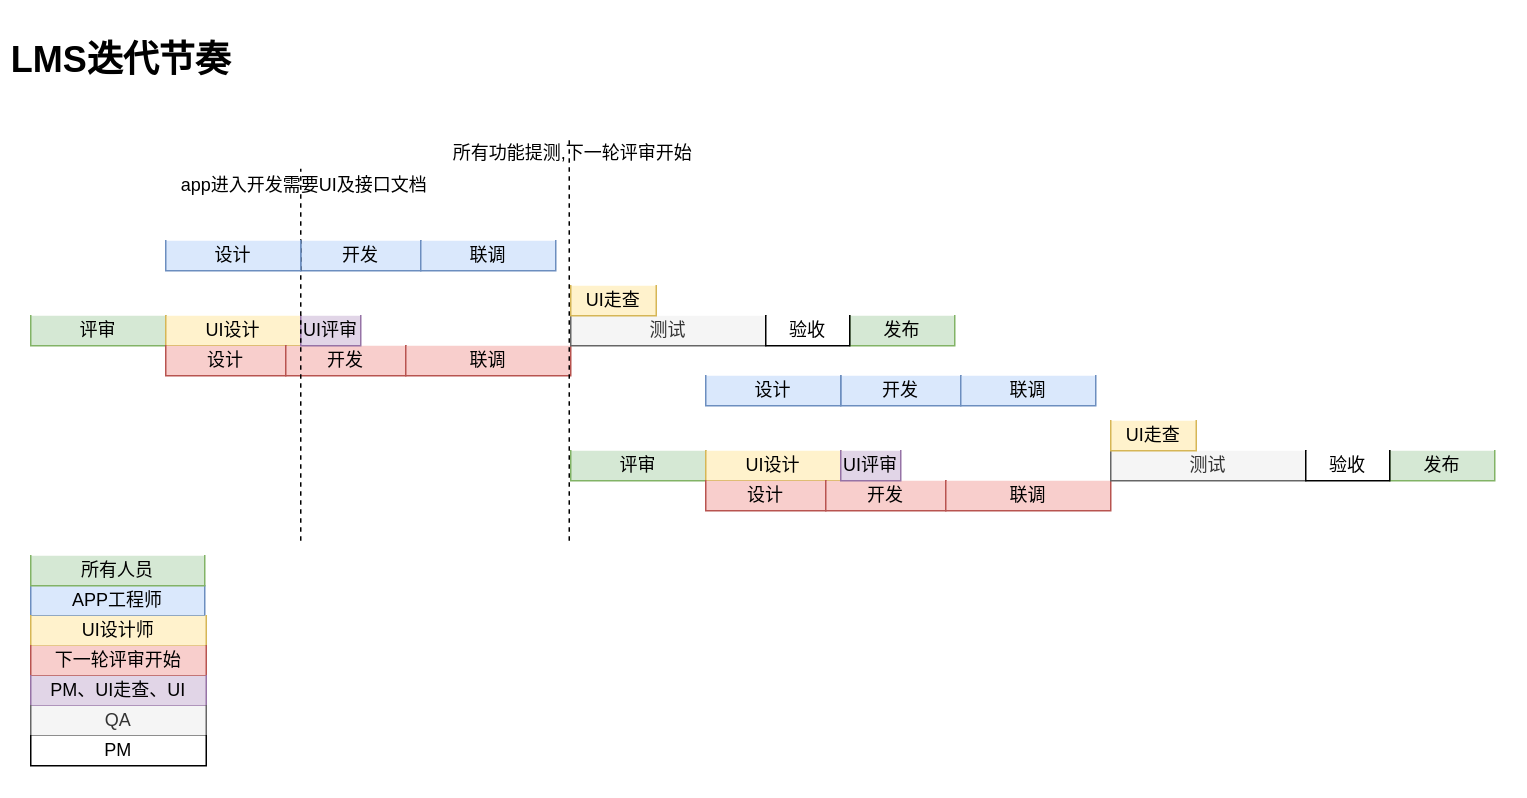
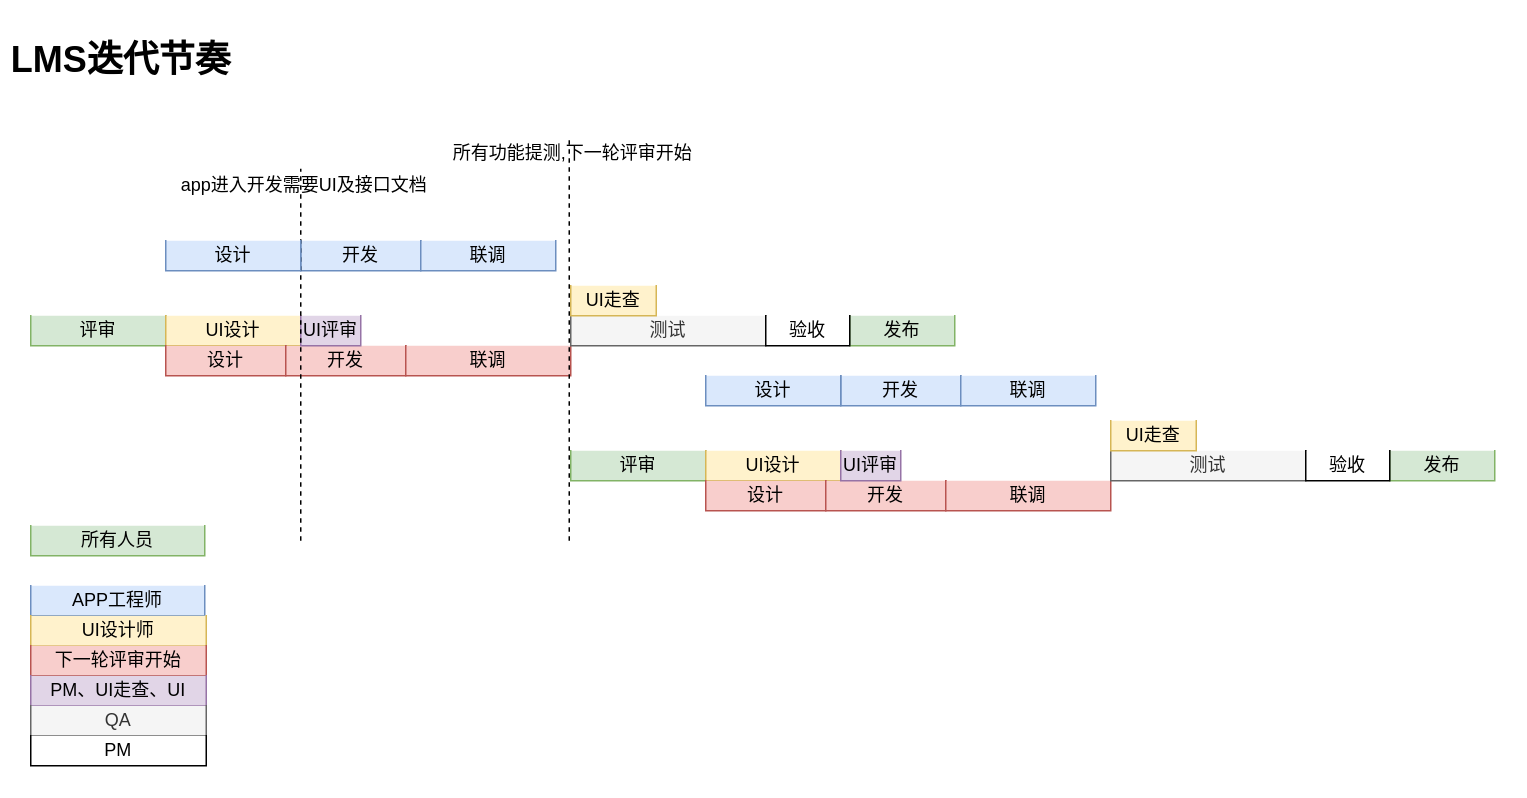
node "所有人员": moved (118, 571) -> (118, 541)
